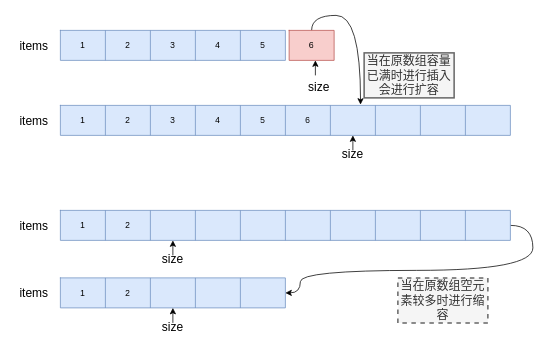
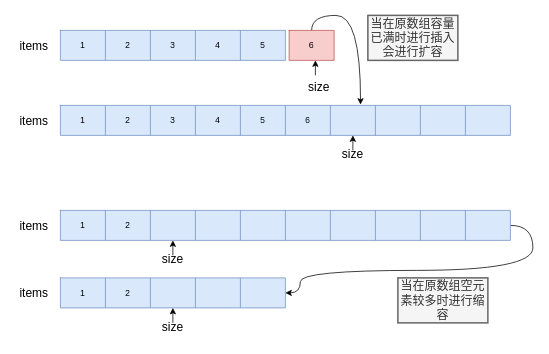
node "当在原数组容量已满时进行插入会进行扩容": moved (409, 75) -> (413, 38)
node "当在原数组空元素较多时进行缩容": style dashed -> solid
